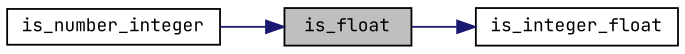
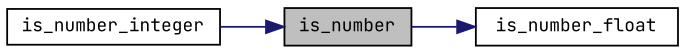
node "is_float": label "is_float" -> "is_number"
node "is_integer_float": label "is_integer_float" -> "is_number_float"
